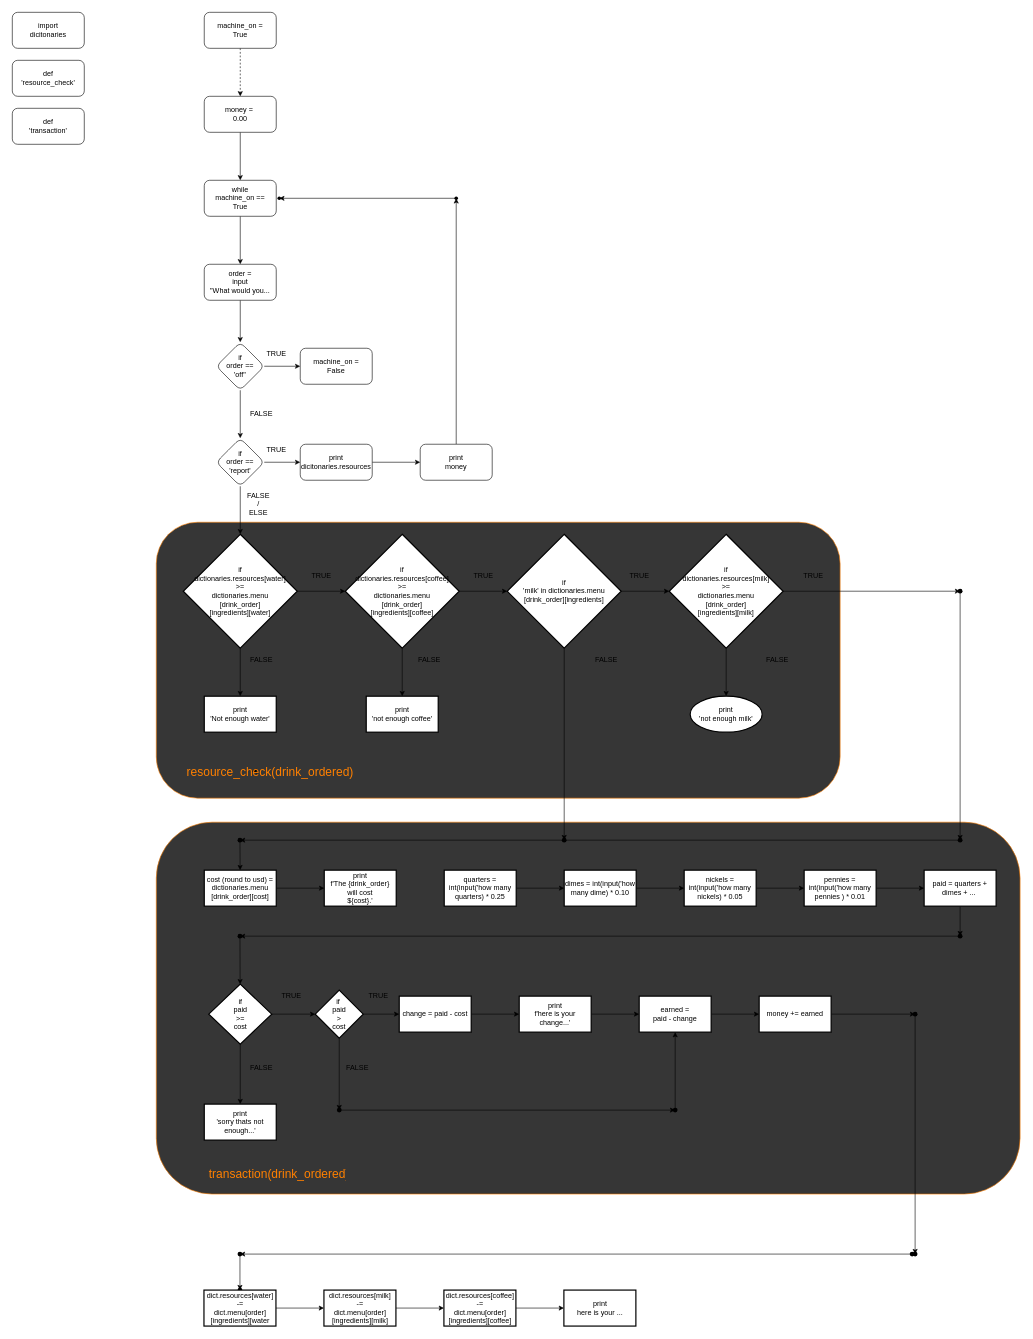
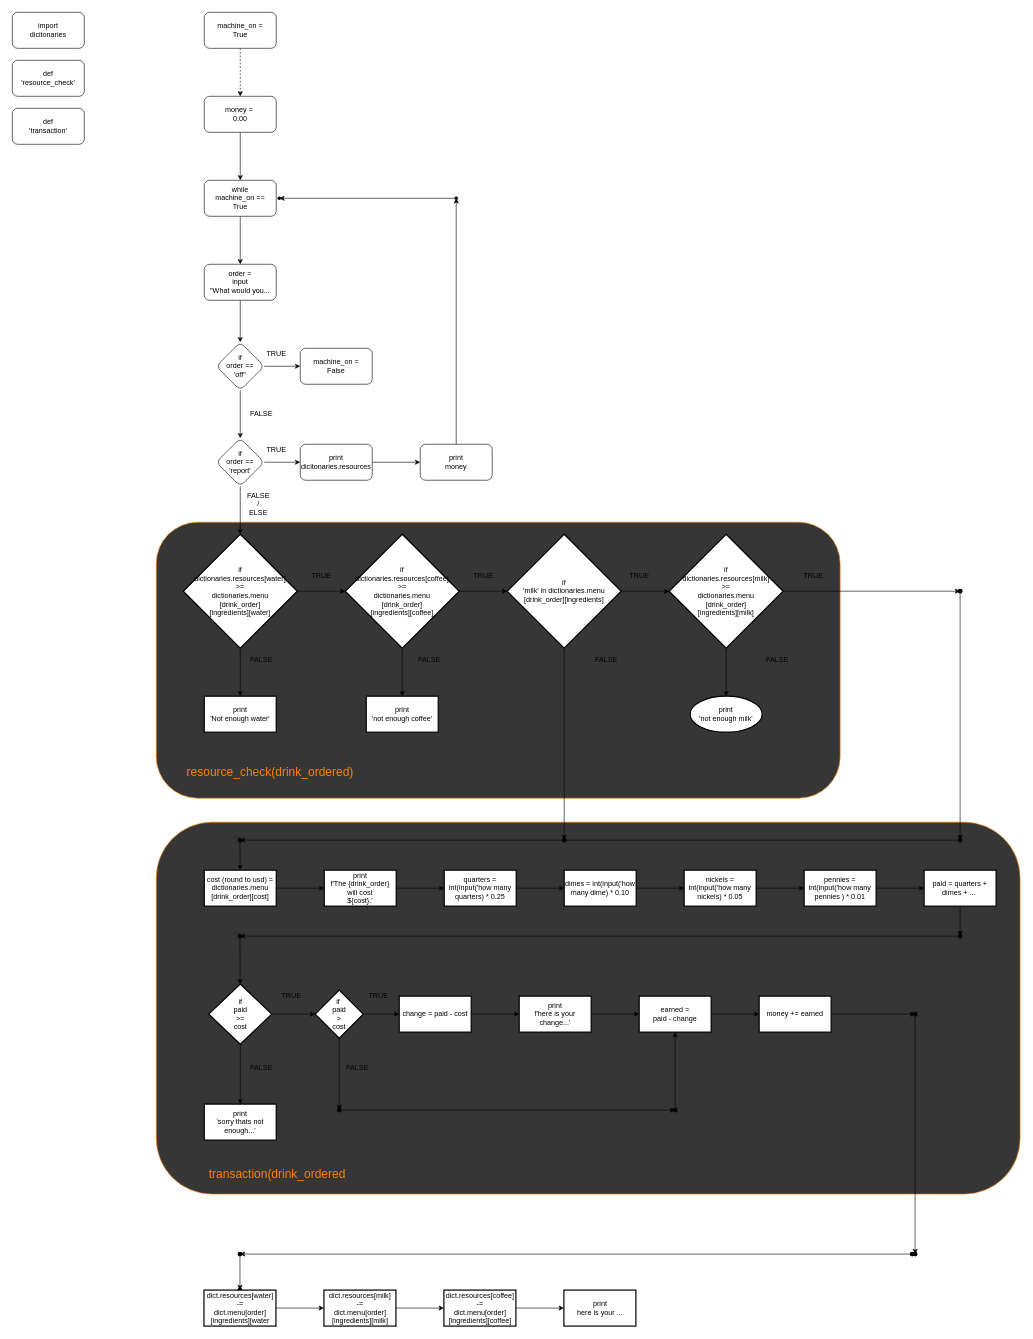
edge "print f'The {drink_order} will cost ${cost}.'" -> "quarters = int(input('how many quarters) * 0.25": added
